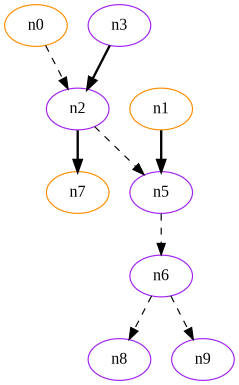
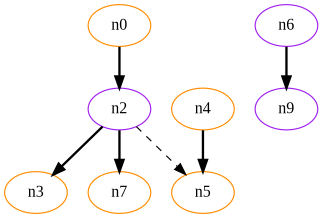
node "n3": color purple -> darkorange
edge "n0" -> "n2": style dashed -> bold
edge "n3" -> "n2": reversed
node "n1": label "n1" -> "n4"
node "n5": color purple -> darkorange
edge "n5" -> "n6": removed
edge "n6" -> "n9": style dashed -> bold
node "n8": removed
